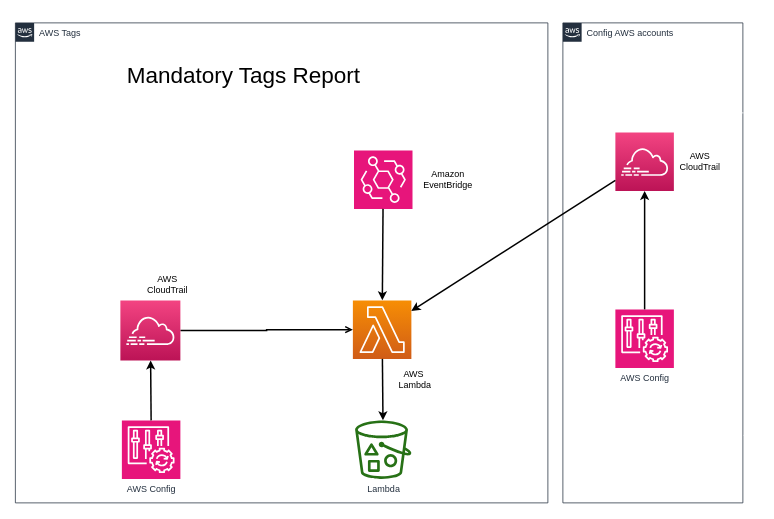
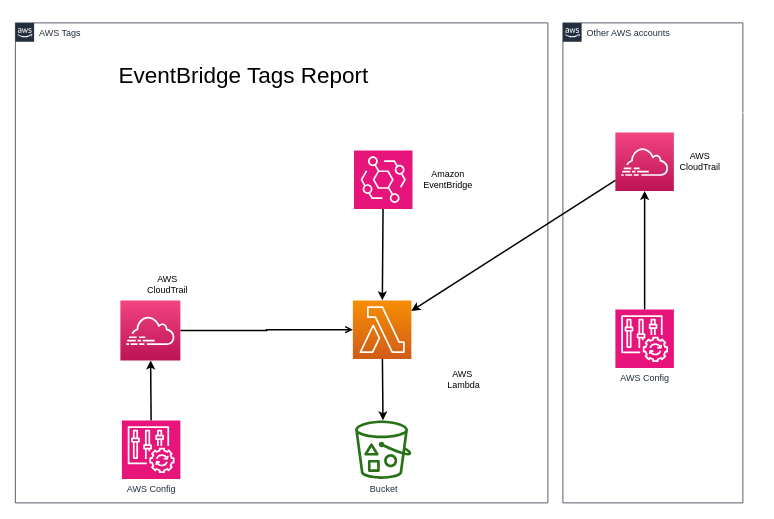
node "Config AWS accounts": label "Config AWS accounts" -> "Other AWS accounts"
node "Mandatory Tags Report": label "Mandatory Tags Report" -> "EventBridge Tags Report"
node "AWS Lambda": moved (415, 379) -> (464, 379)
node "Lambda": label "Lambda" -> "Bucket"
